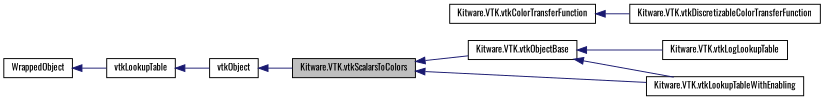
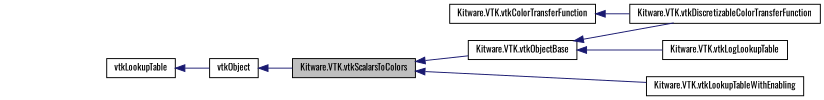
node "WrappedObject": removed
edge "Kitware.VTK.vtkLookupTableWithEnabling" -> "Kitware.VTK.vtkObjectBase": now "Kitware.VTK.vtkDiscretizableColorTransferFunction" -> "Kitware.VTK.vtkObjectBase"
